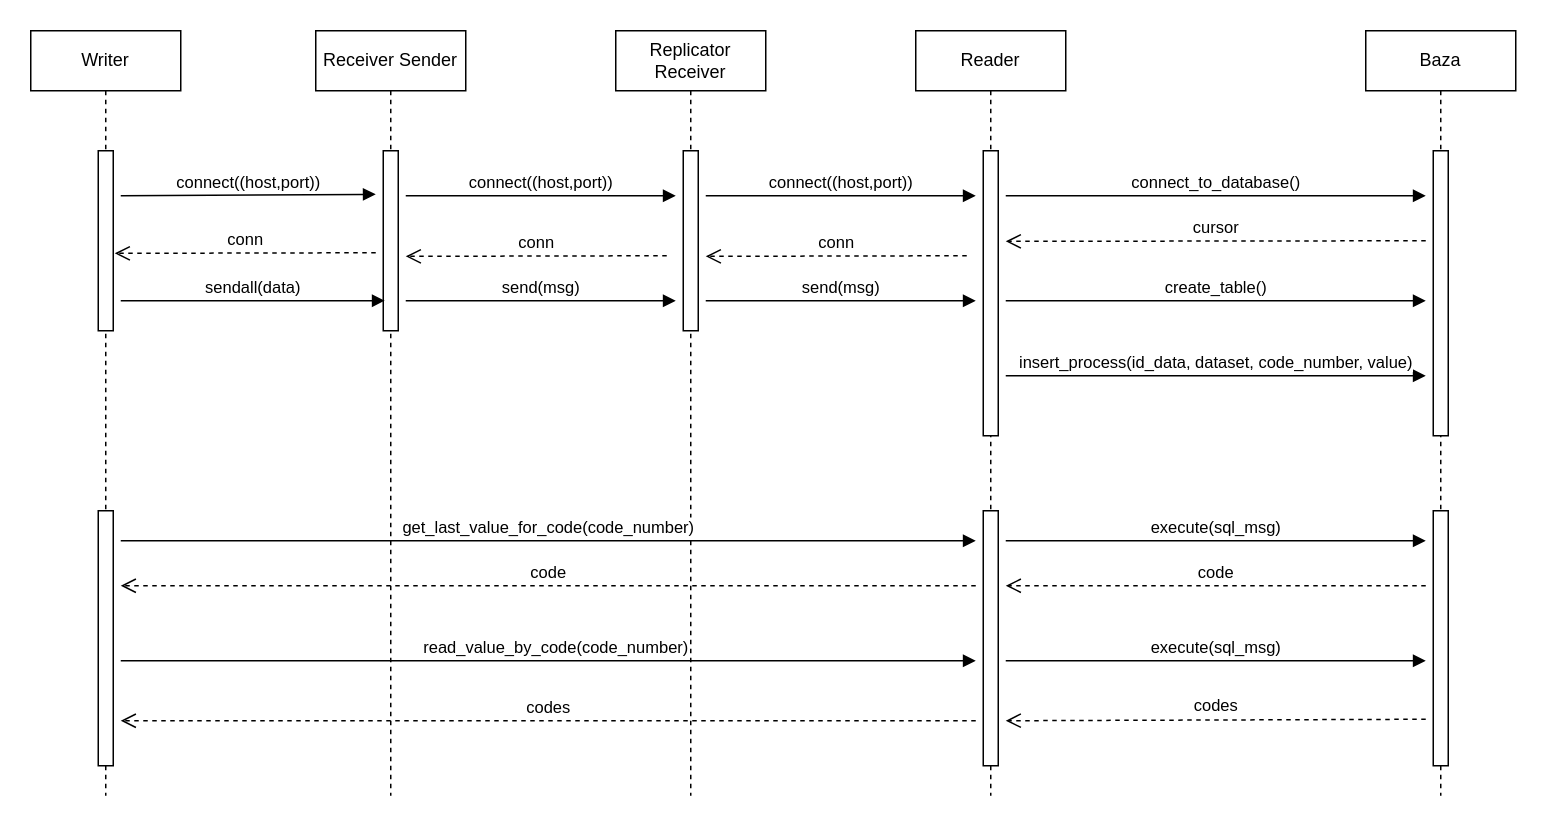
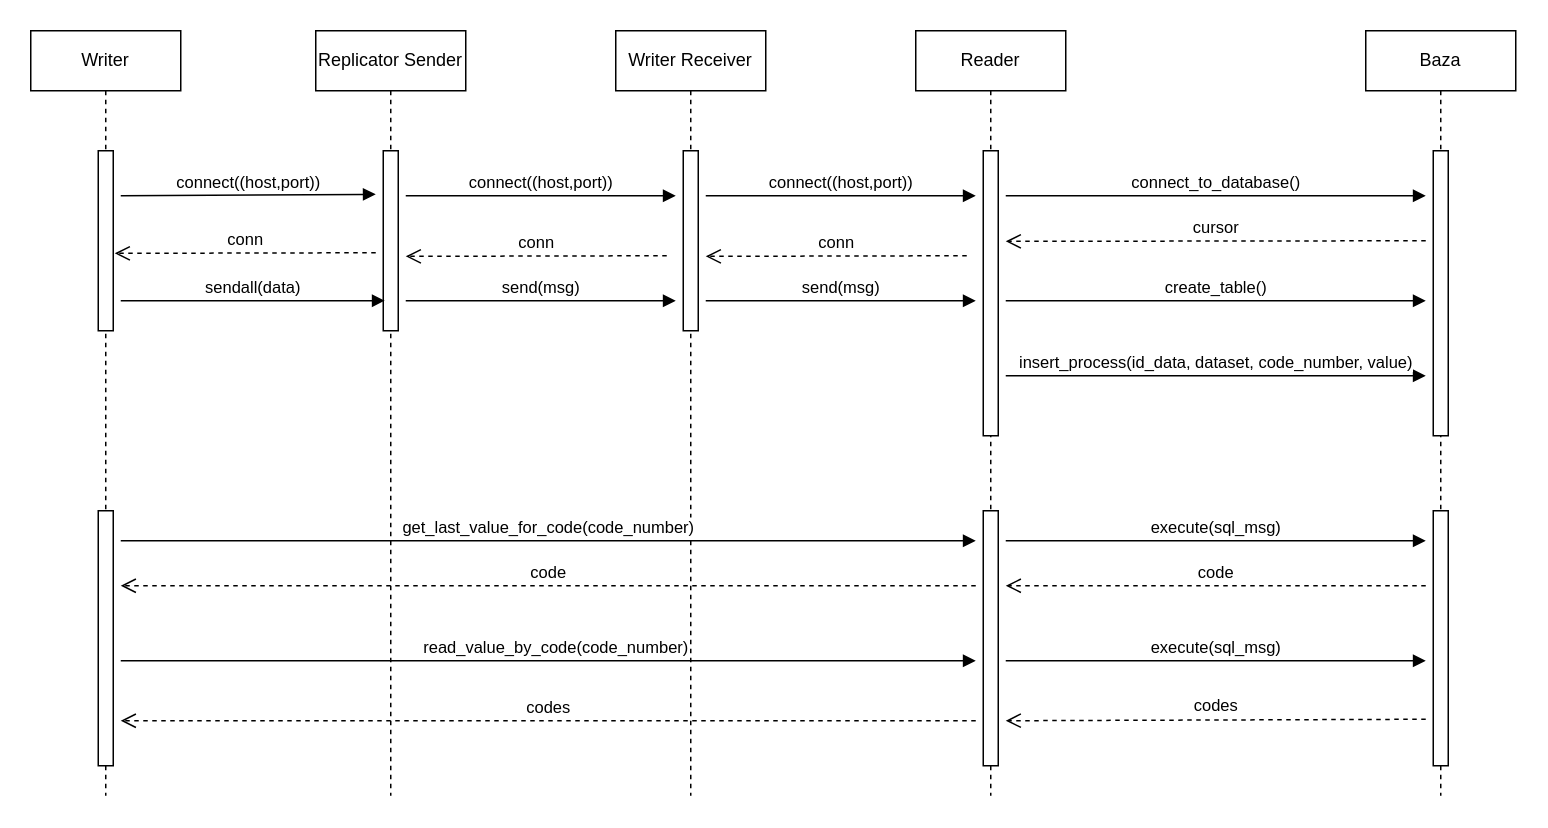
node "Receiver Sender": label "Receiver Sender" -> "Replicator Sender"
node "Replicator Receiver": label "Replicator Receiver" -> "Writer Receiver"
